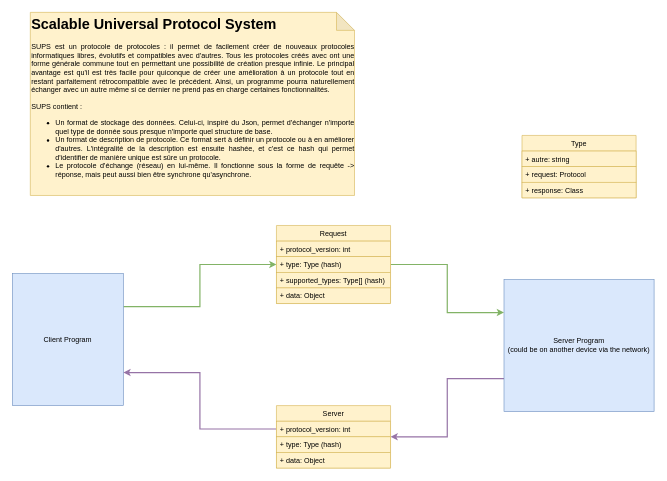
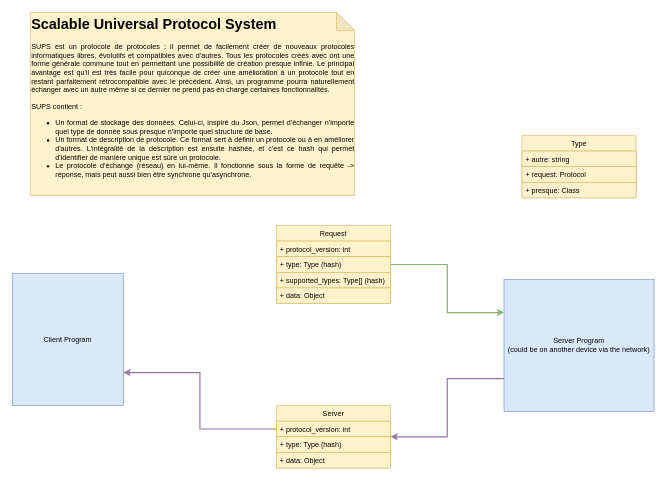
node "+ response: Class": label "+ response: Class" -> "+ presque: Class"
edge "Client Program" -> "Request": removed
